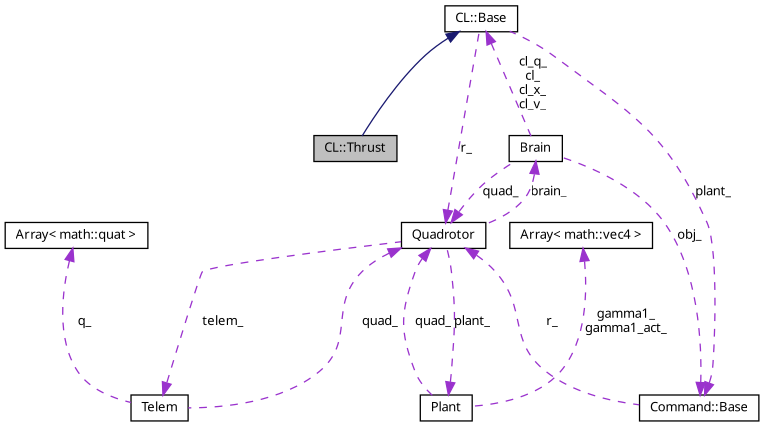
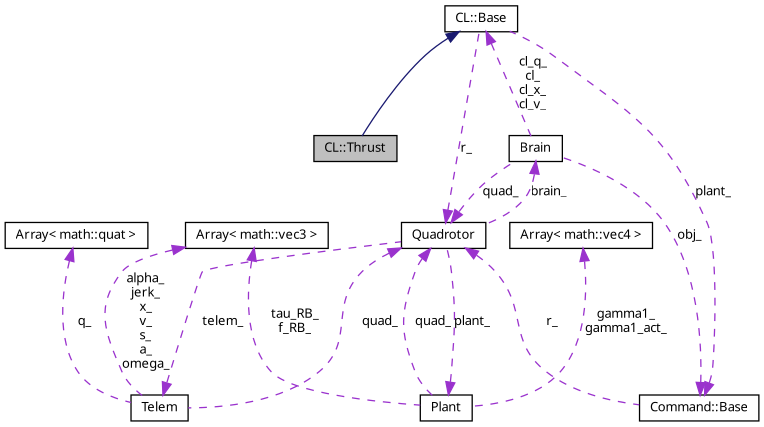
node "Array< math::vec3 >": added
